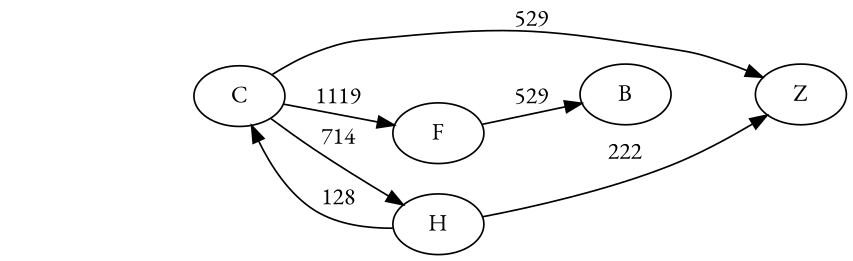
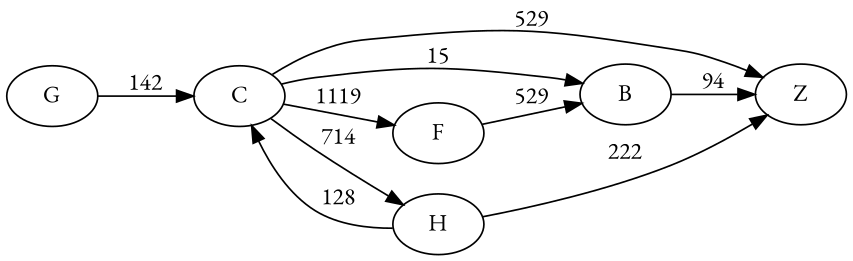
edge "C" -> "B": added, label "15"
edge "B" -> "Z": added, label "94"
node "G": added
